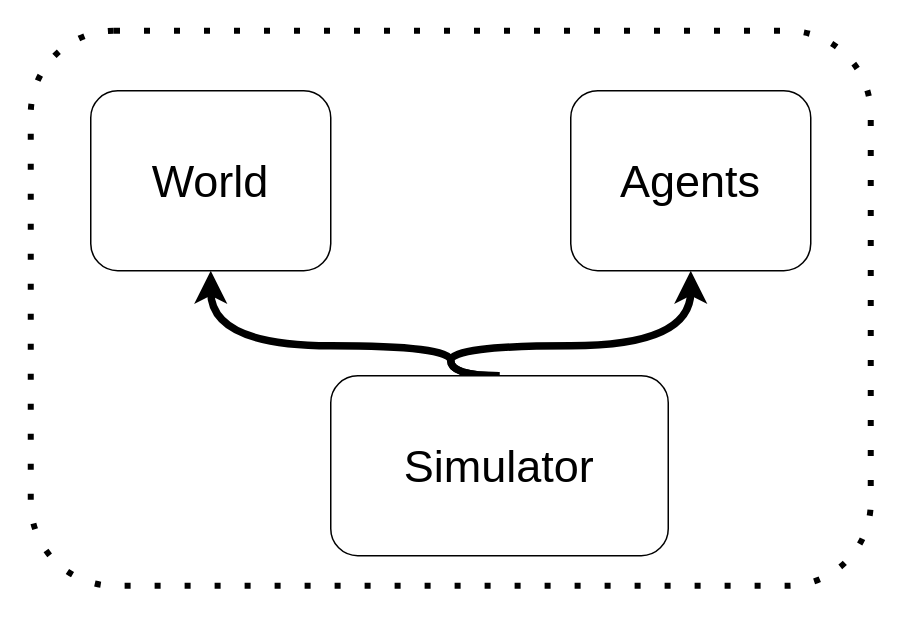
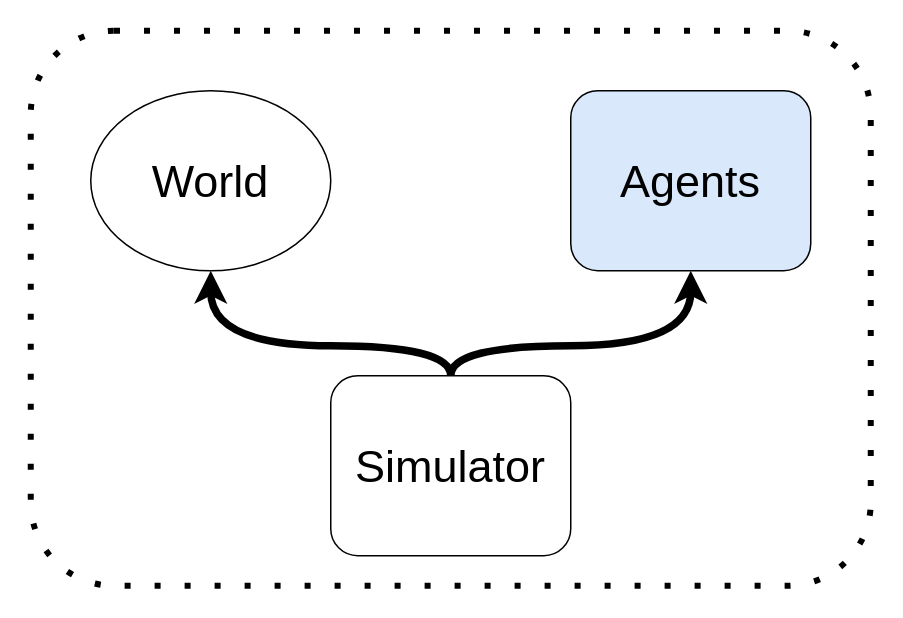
node "World": shape rounded rectangle -> ellipse
node "Agents": fillcolor #ffffff -> #dae8fc
node "Simulator": size 338x180 -> 240x180
